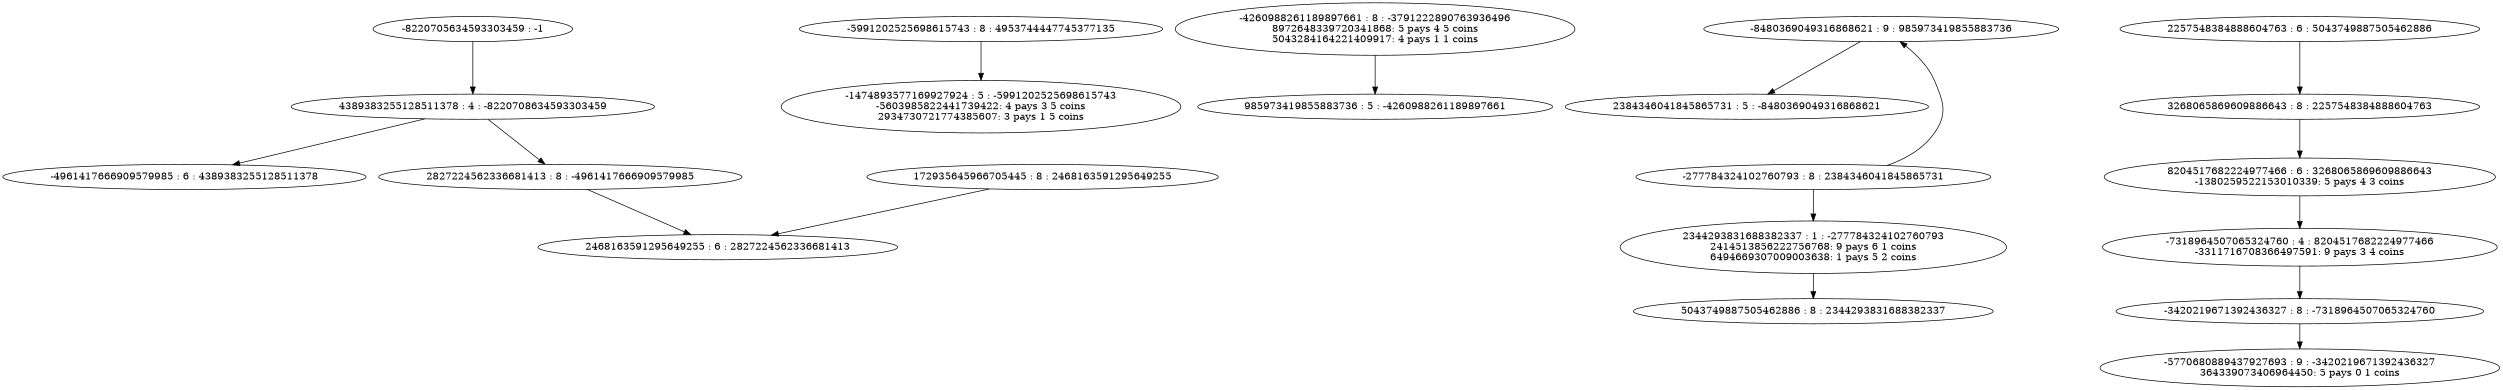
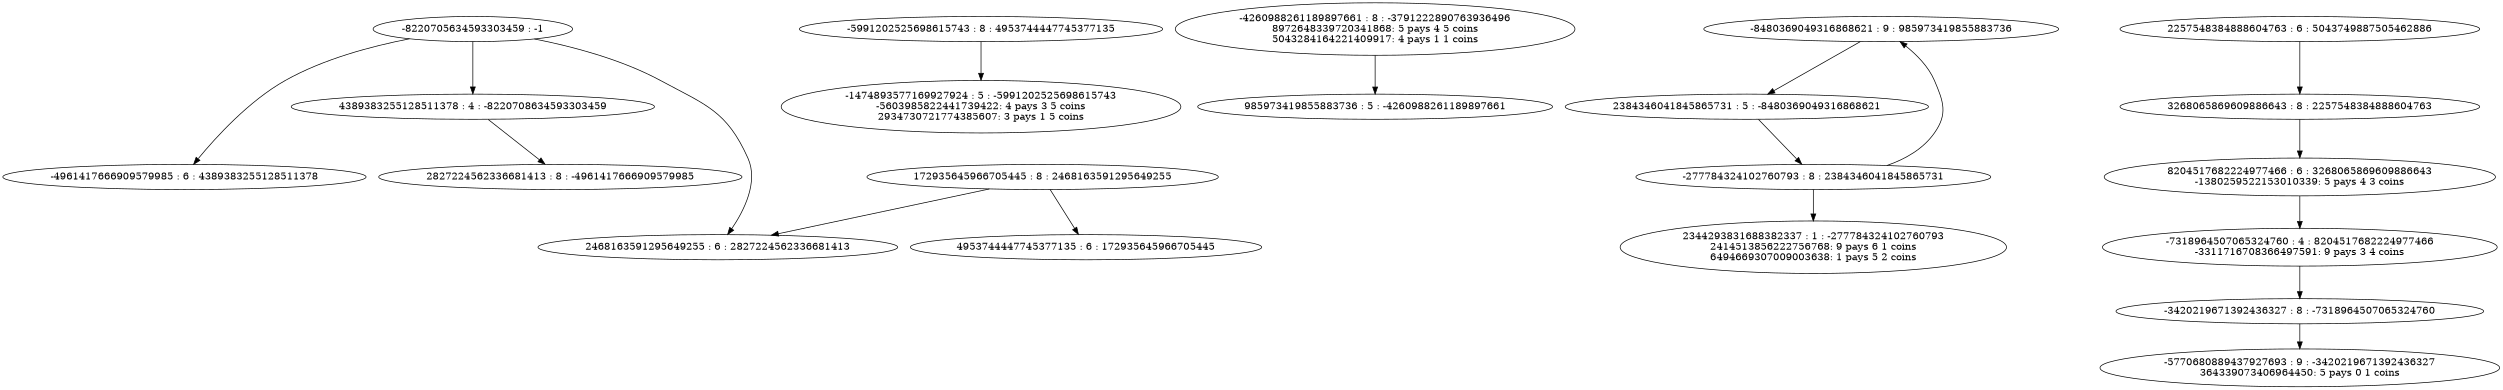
edge "2384346041845865731 : 5 : -8480369049316868621" -> "-277784324102760793 : 8 : 2384346041845865731": added
edge "4389383255128511378 : 4 : -8220708634593303459" -> "-4961417666909579985 : 6 : 4389383255128511378": now "-8220705634593303459 : -1" -> "-4961417666909579985 : 6 : 4389383255128511378"
edge "2827224562336681413 : 8 : -4961417666909579985" -> "2468163591295649255 : 6 : 2827224562336681413": now "-8220705634593303459 : -1" -> "2468163591295649255 : 6 : 2827224562336681413"
node "4953744447745377135 : 6 : 172935645966705445": added
node "5043749887505462886 : 8 : 2344293831688382337": removed
